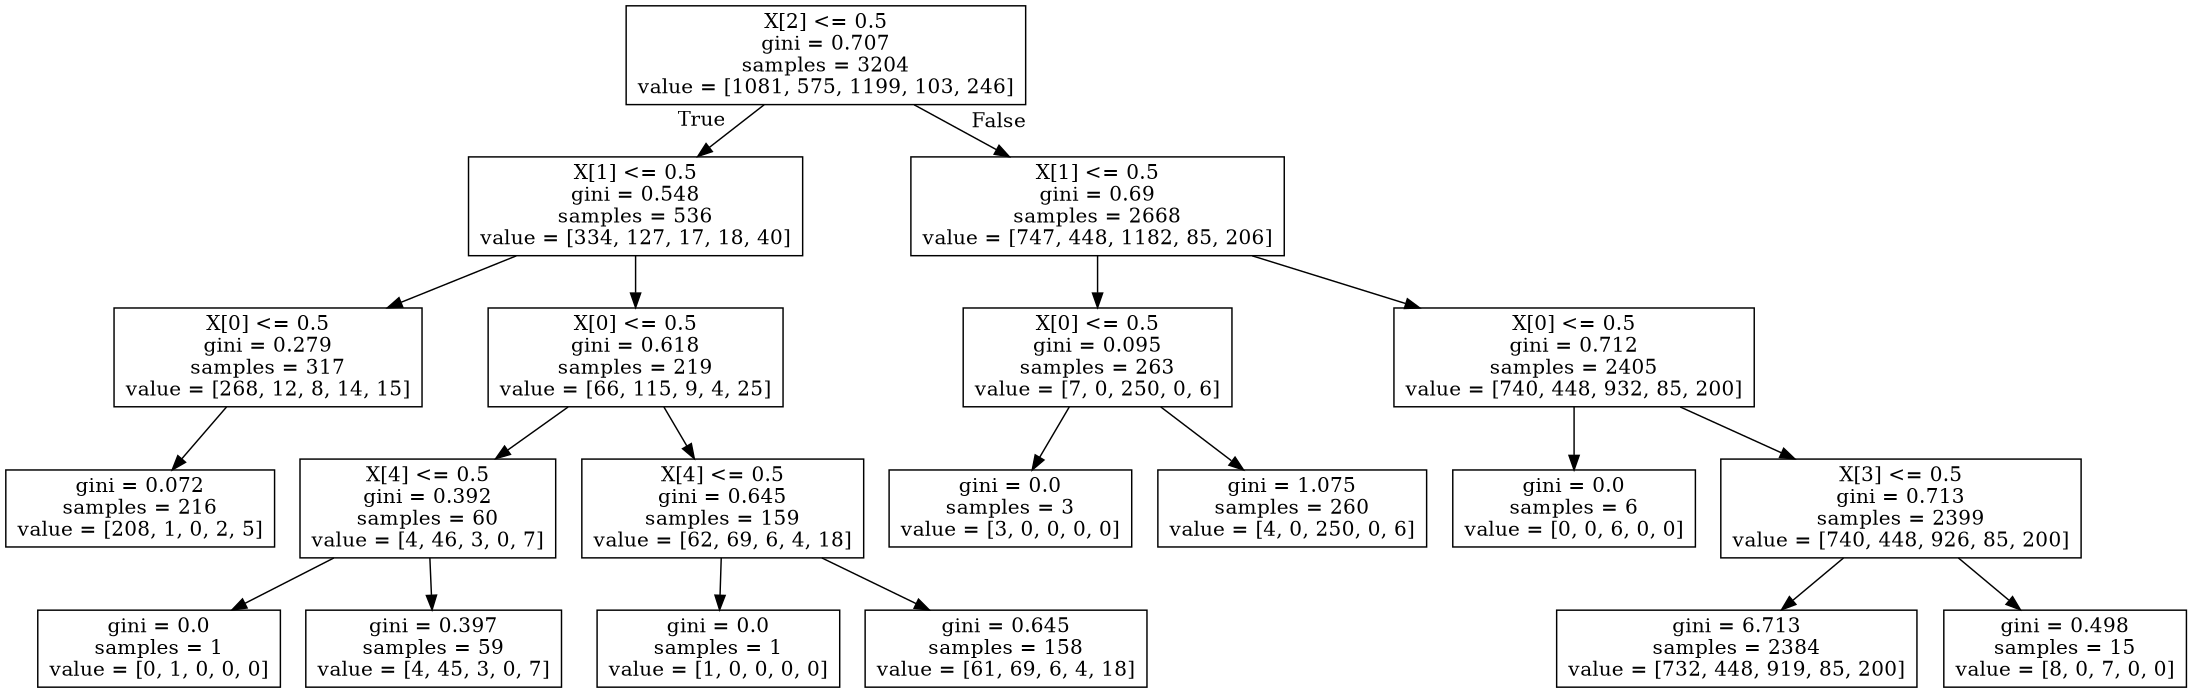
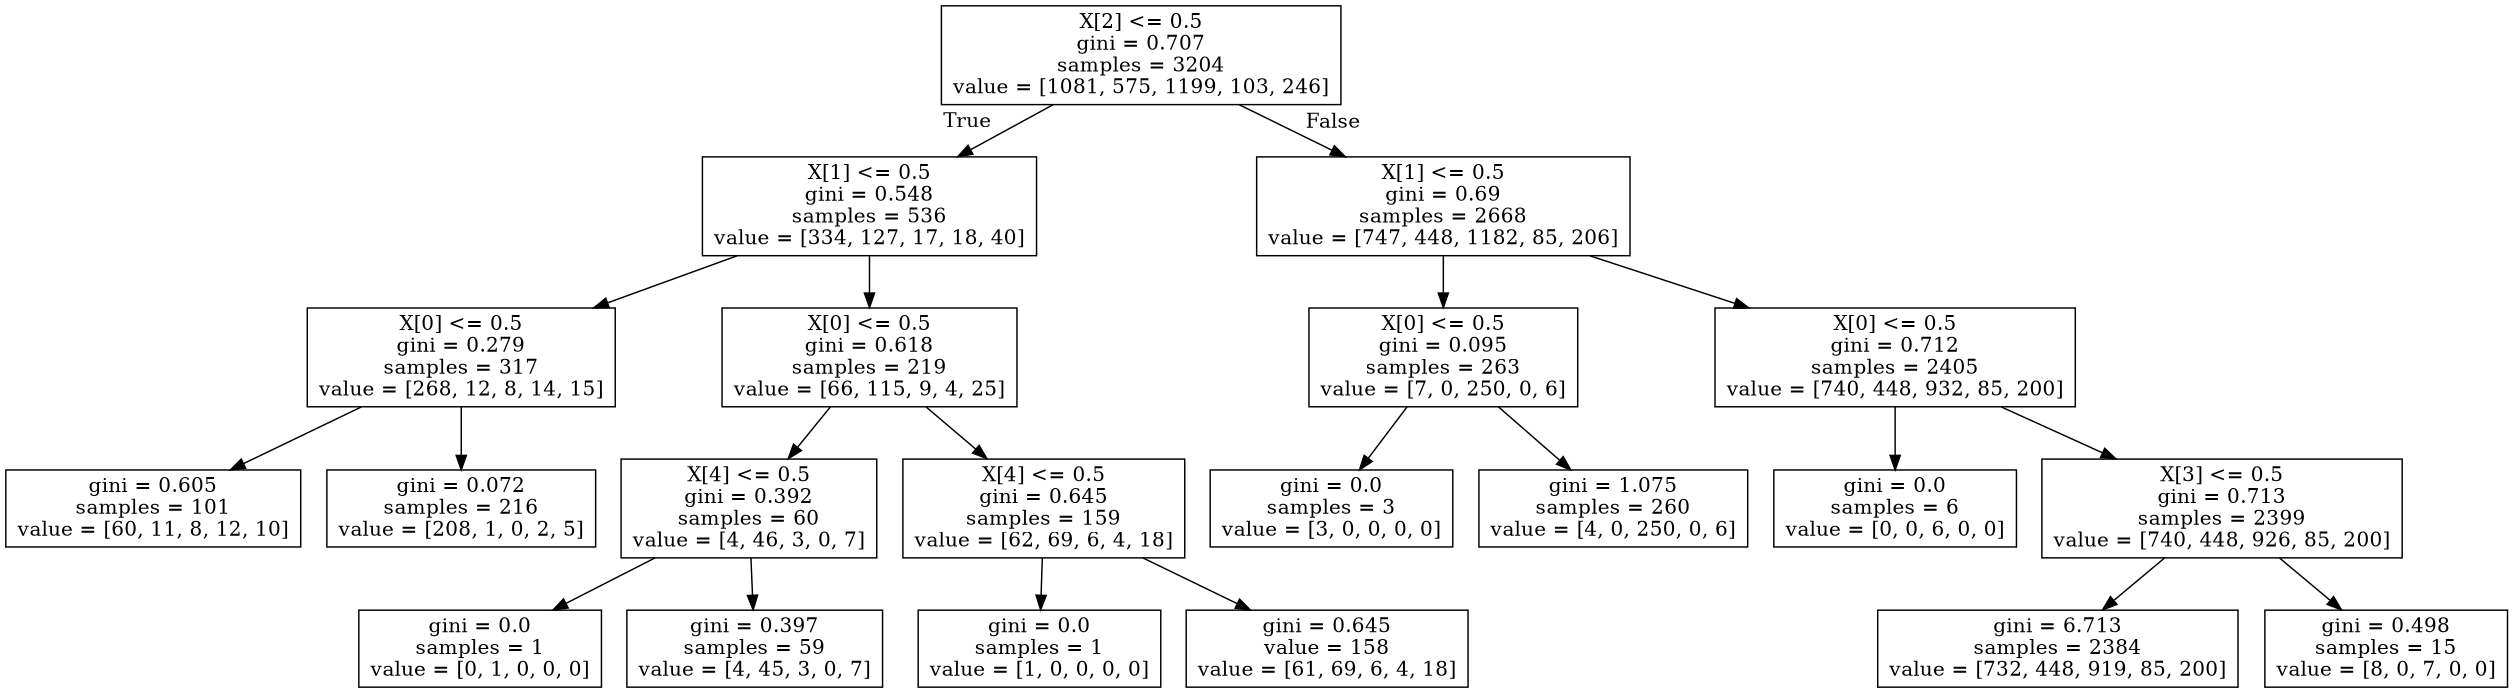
node "gini = 0.605 samples = 101 value = [60, 11, 8, 12, 10]": added
node "gini = 0.645 samples = 158 value = [61, 69, 6, 4, 18]": label "gini = 0.645 samples = 158 value = [61, 69, 6, 4, 18]" -> "gini = 0.645 value = 158 value = [61, 69, 6, 4, 18]"
